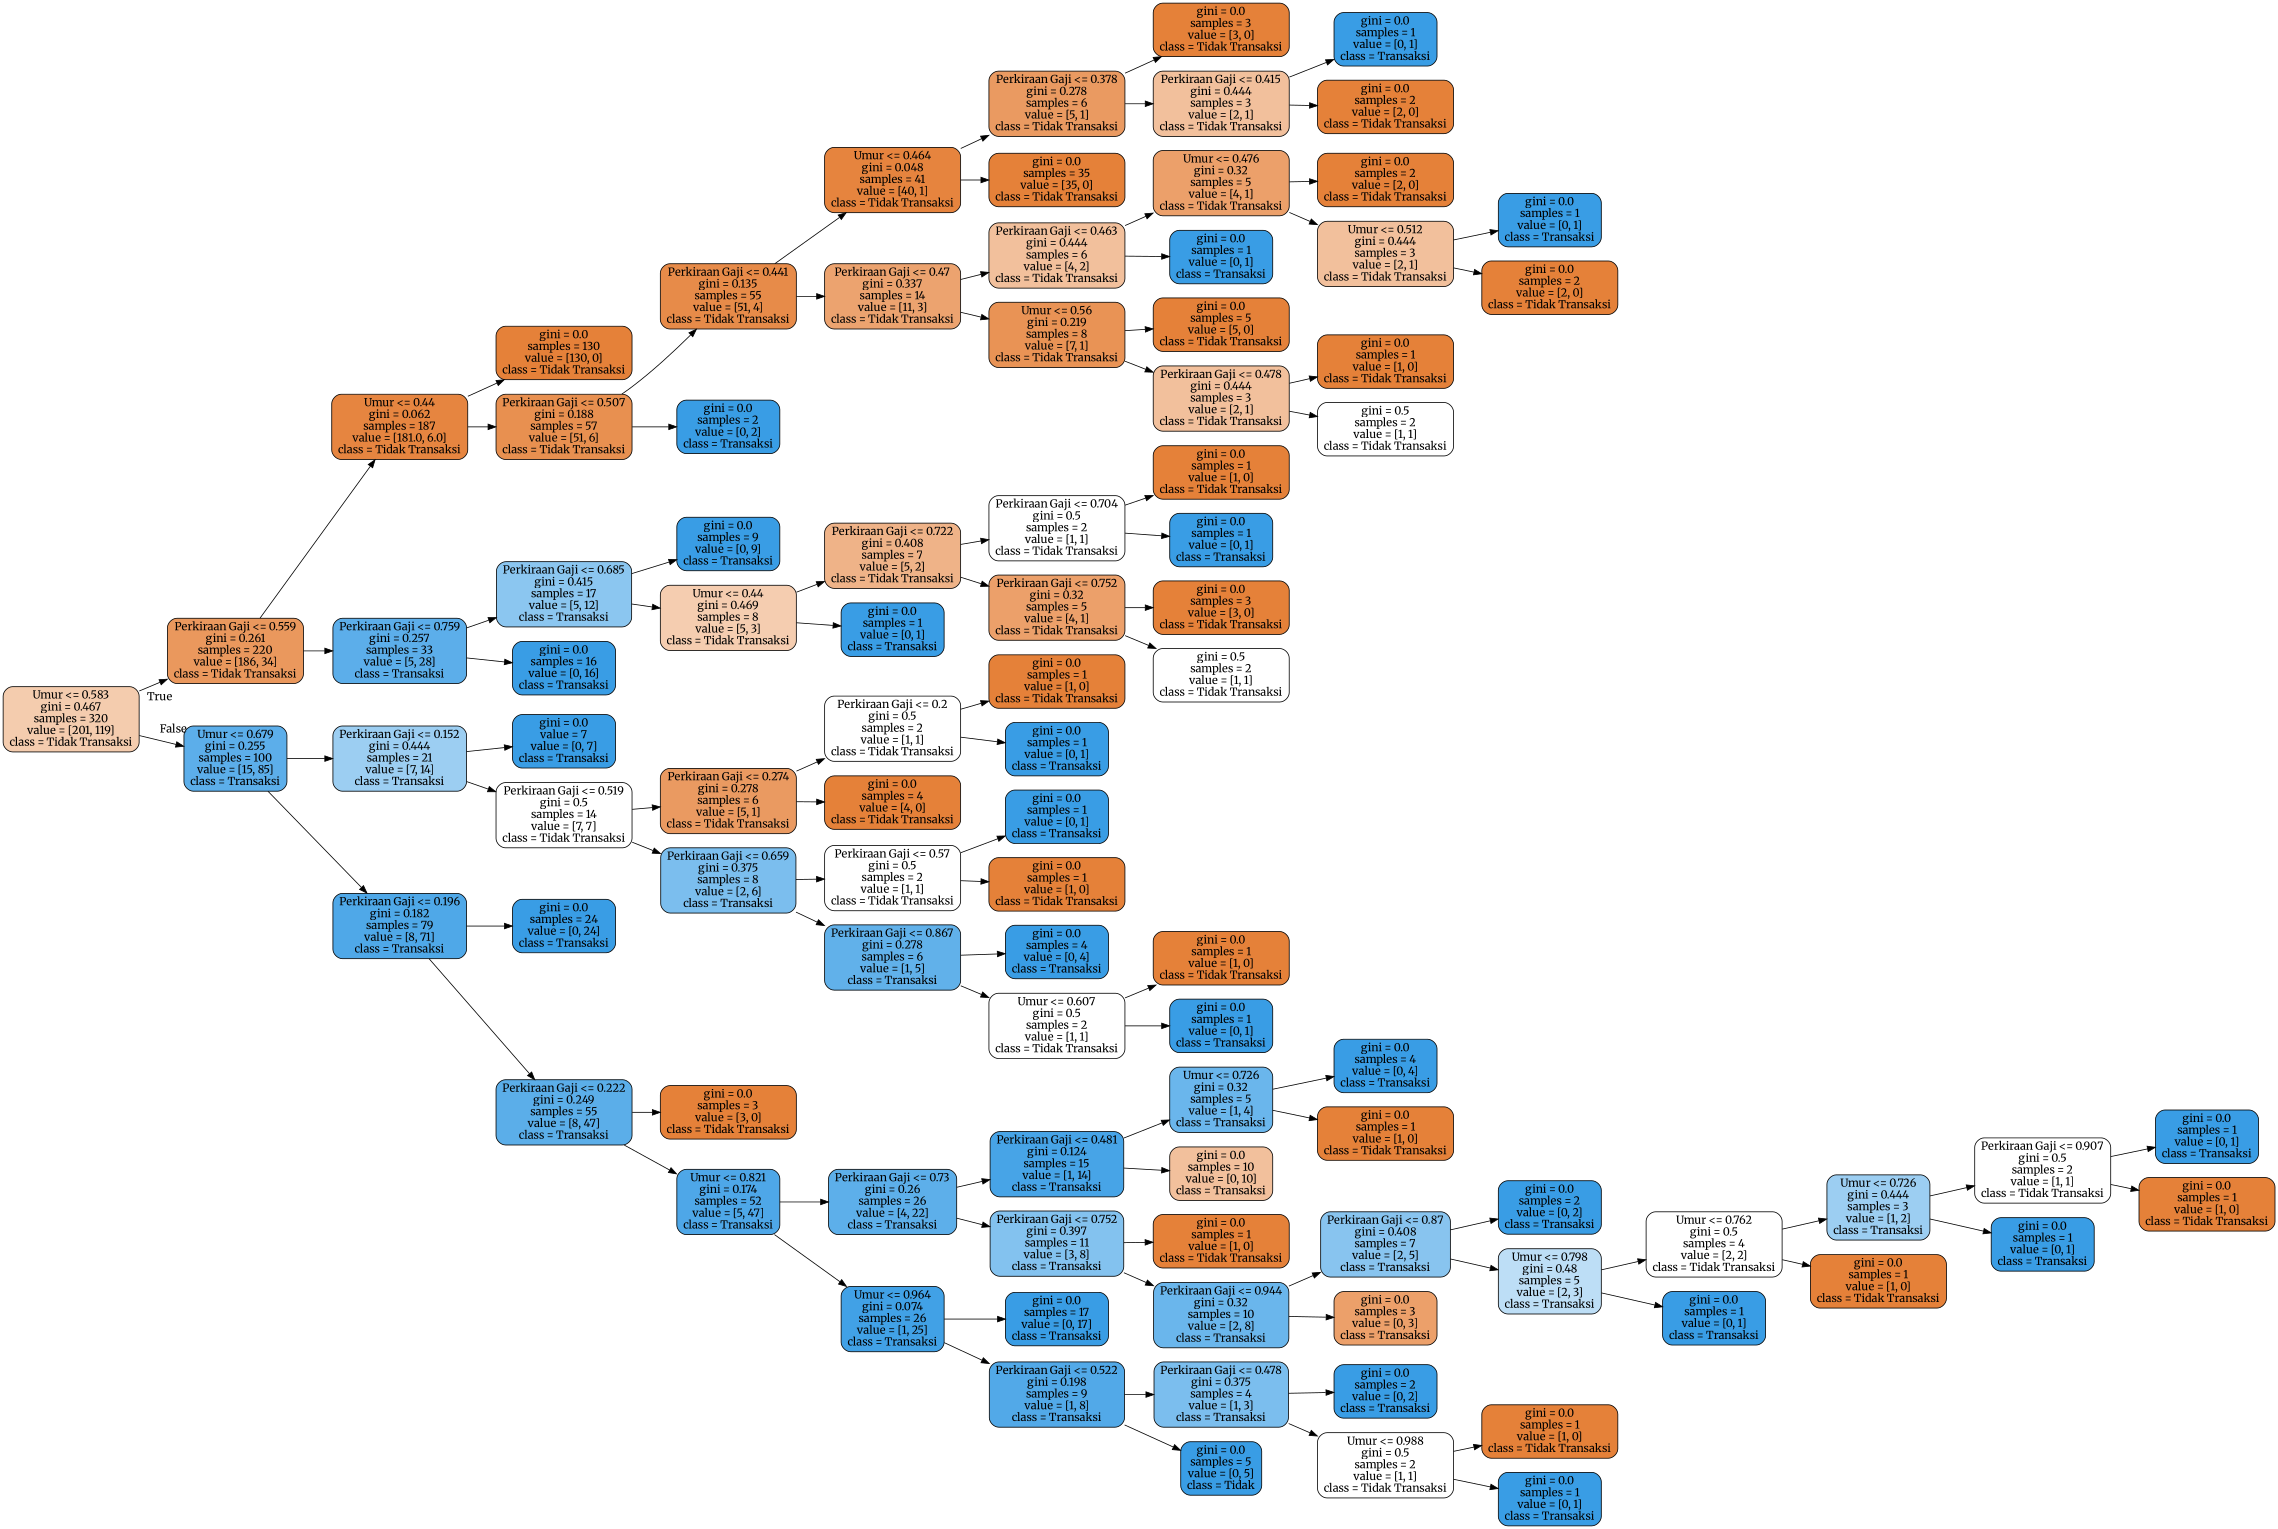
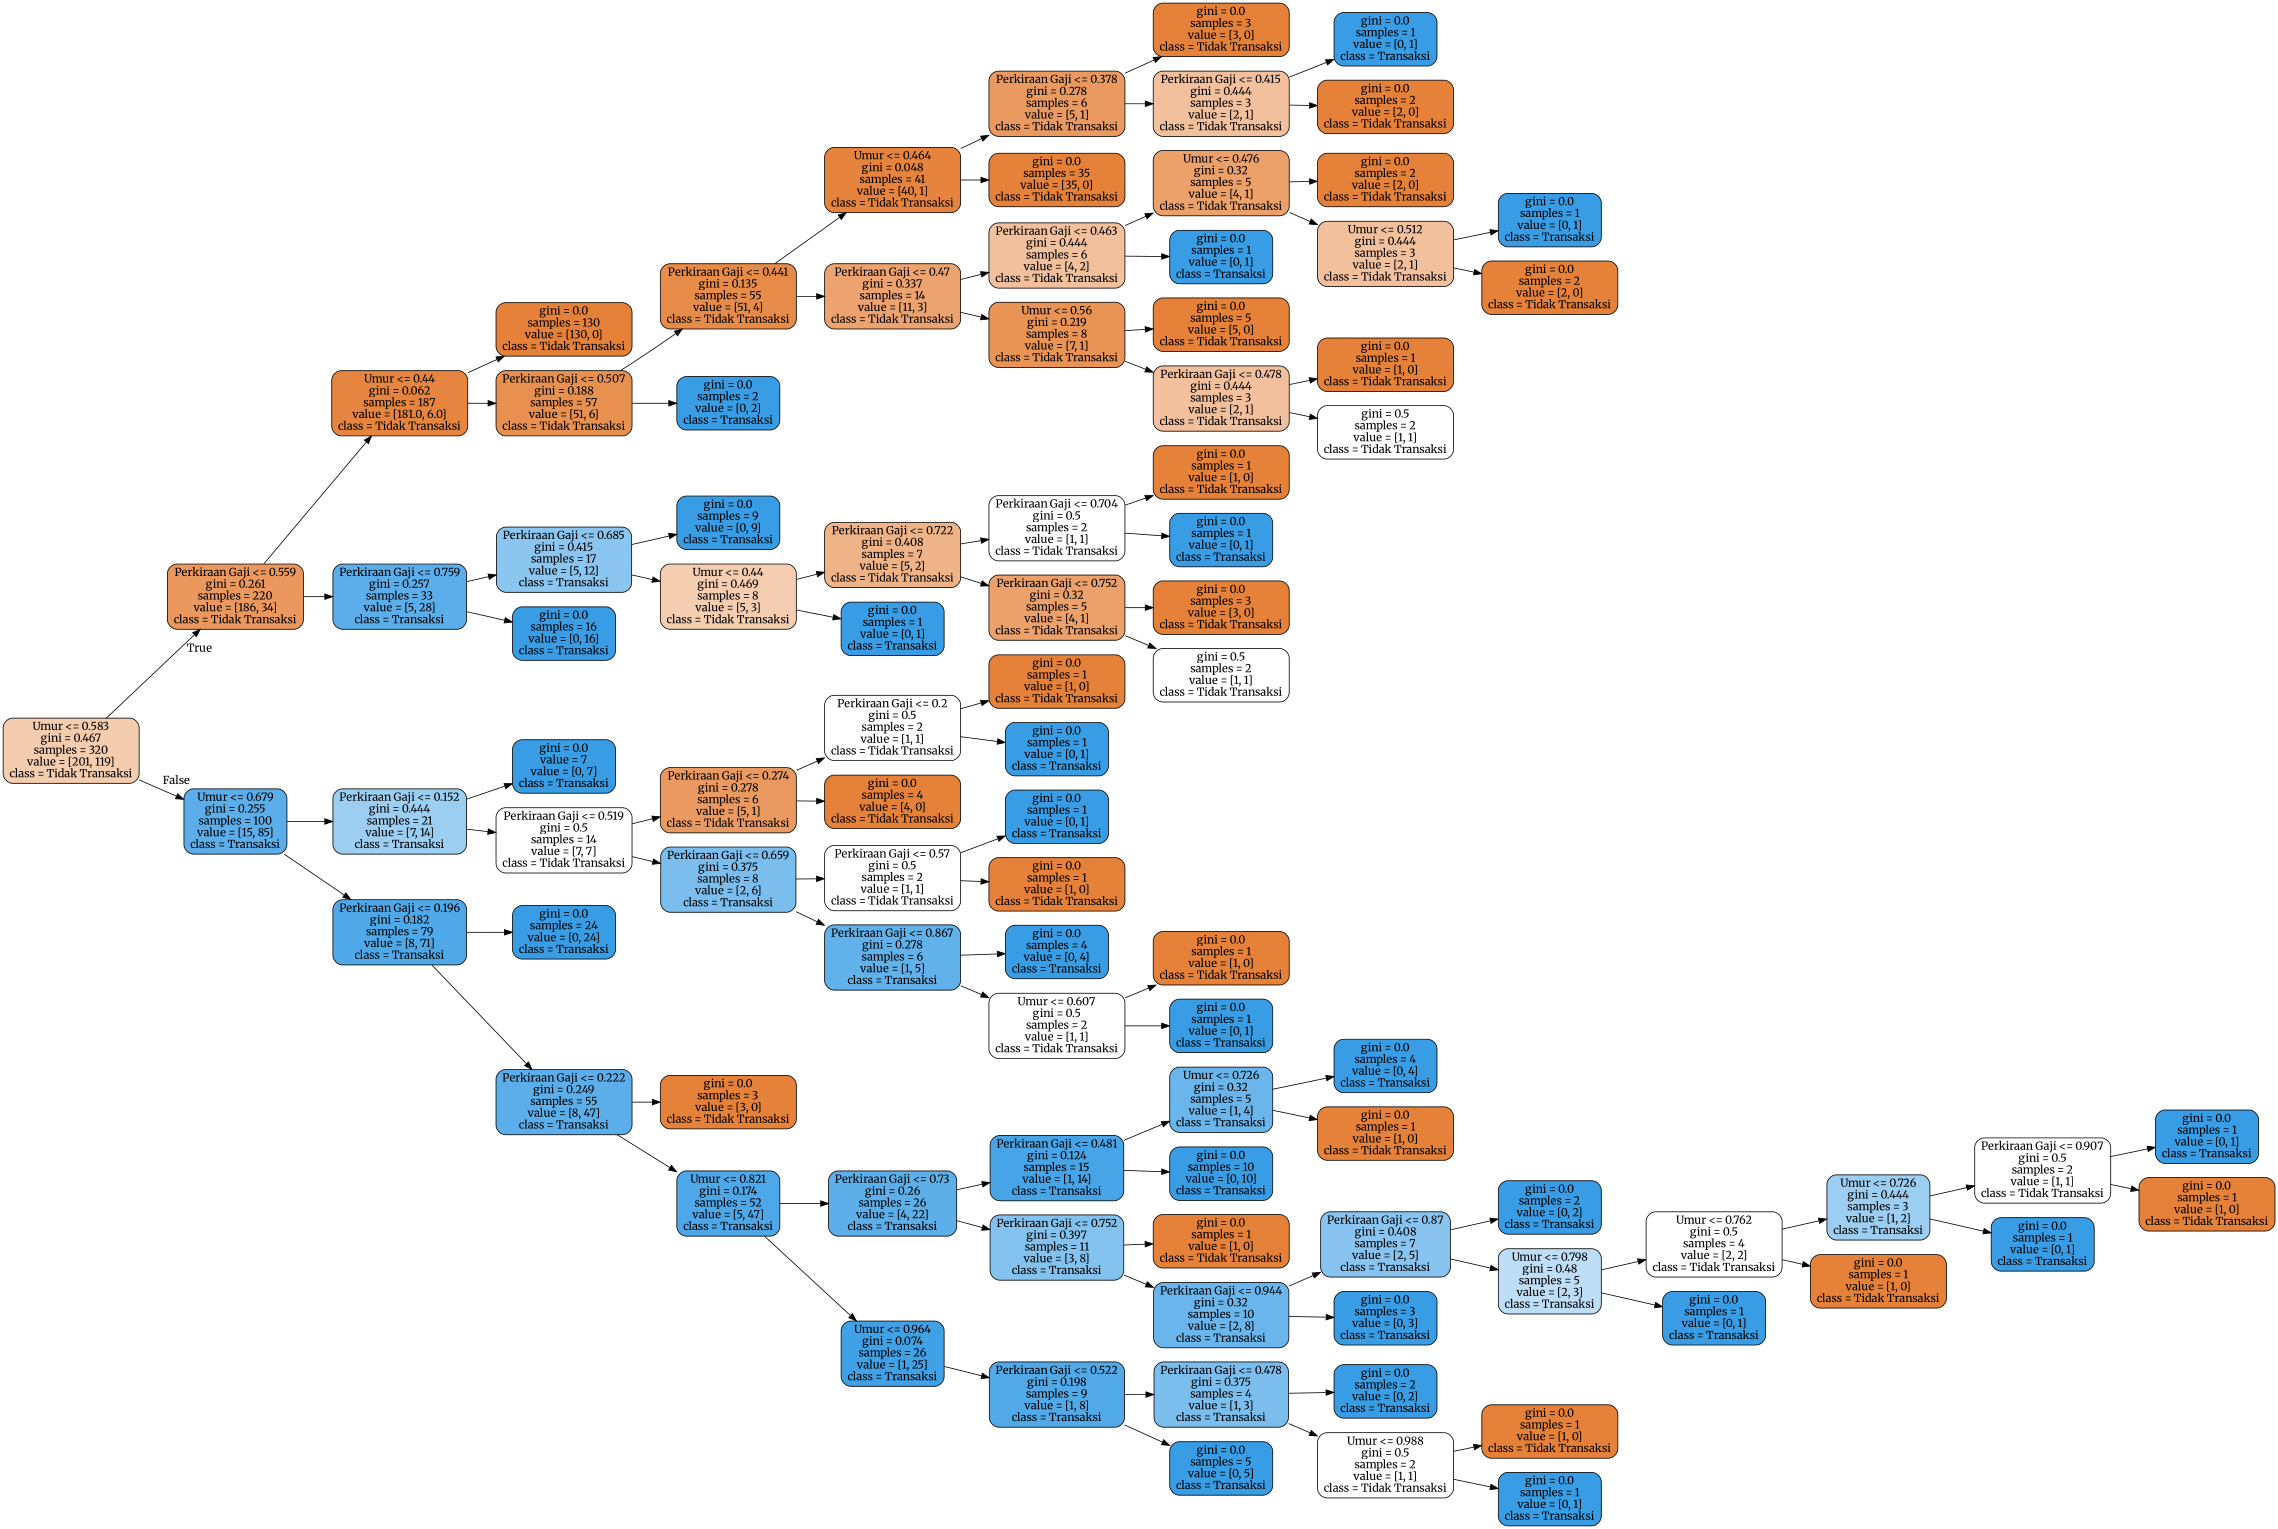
node "gini = 0.0 samples = 10 value = [0, 10] class = Transaksi": fillcolor #f2c09c -> #399de5
node "gini = 0.0 samples = 3 value = [0, 3] class = Transaksi": fillcolor #eca06a -> #399de5
node "gini = 0.0 samples = 17 value = [0, 17] class = Transaksi": removed
node "gini = 0.0 samples = 5 value = [0, 5] class = Tidak": label "gini = 0.0 samples = 5 value = [0, 5] class = Tidak" -> "gini = 0.0 samples = 5 value = [0, 5] class = Transaksi"
